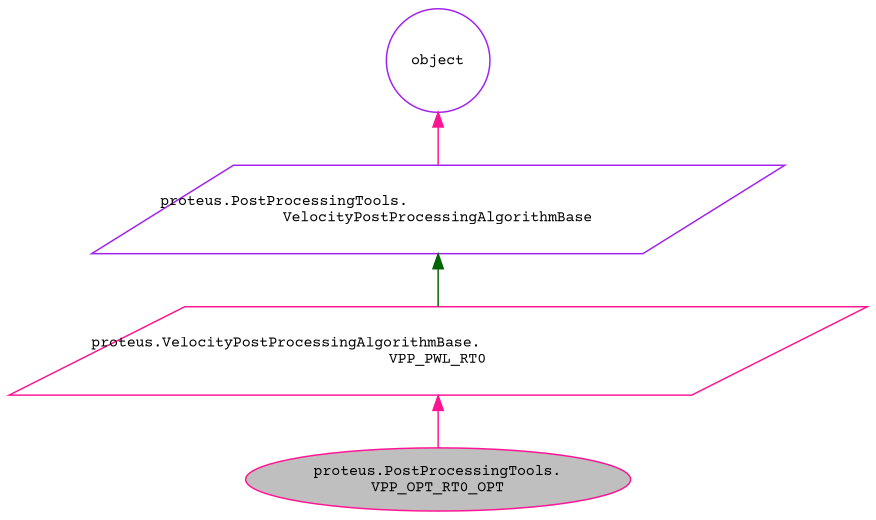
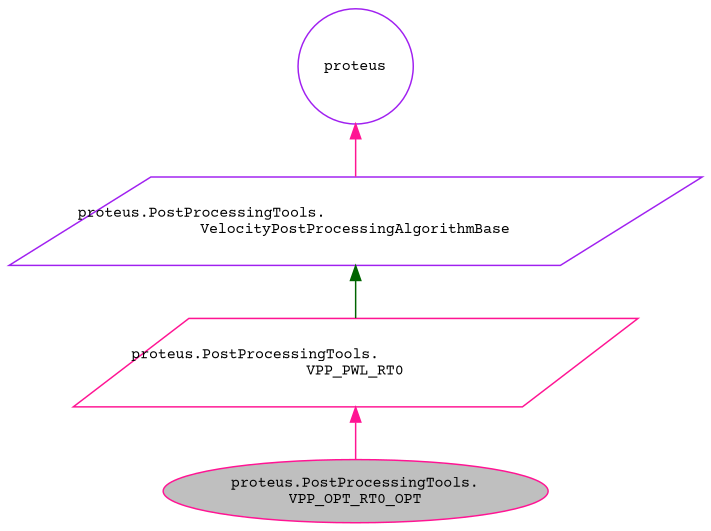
node "object": label "object" -> "proteus"
node "proteus.VelocityPostProcessingAlgorithmBase. VPP_PWL_RT0": label "proteus.VelocityPostProcessingAlgorithmBase. VPP_PWL_RT0" -> "proteus.PostProcessingTools. VPP_PWL_RT0"
